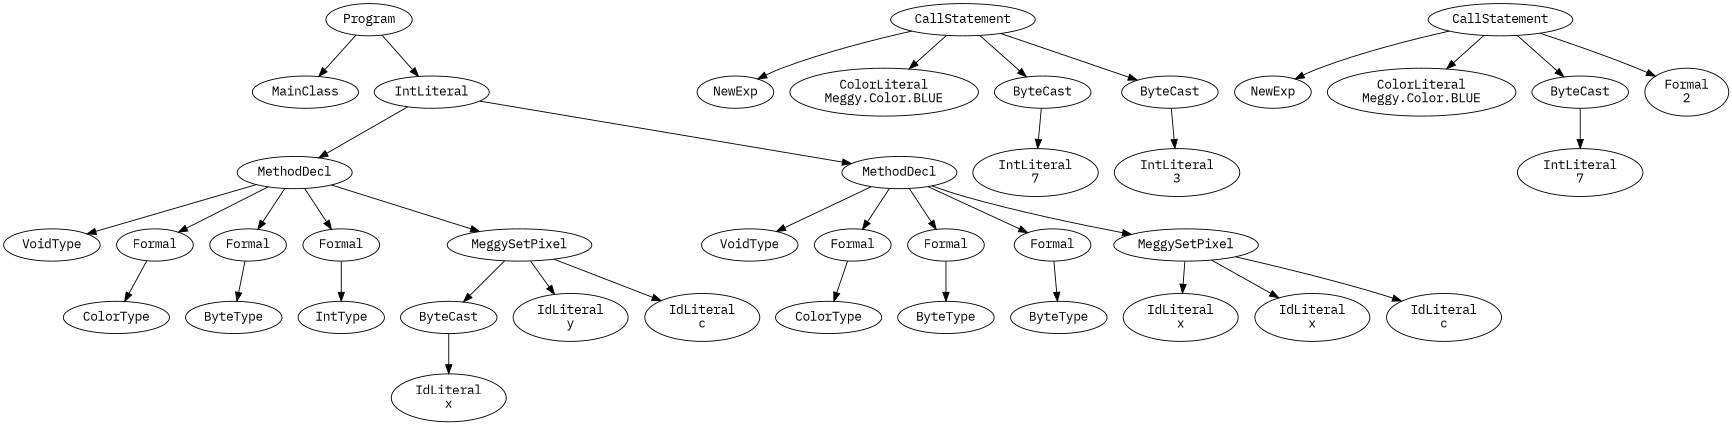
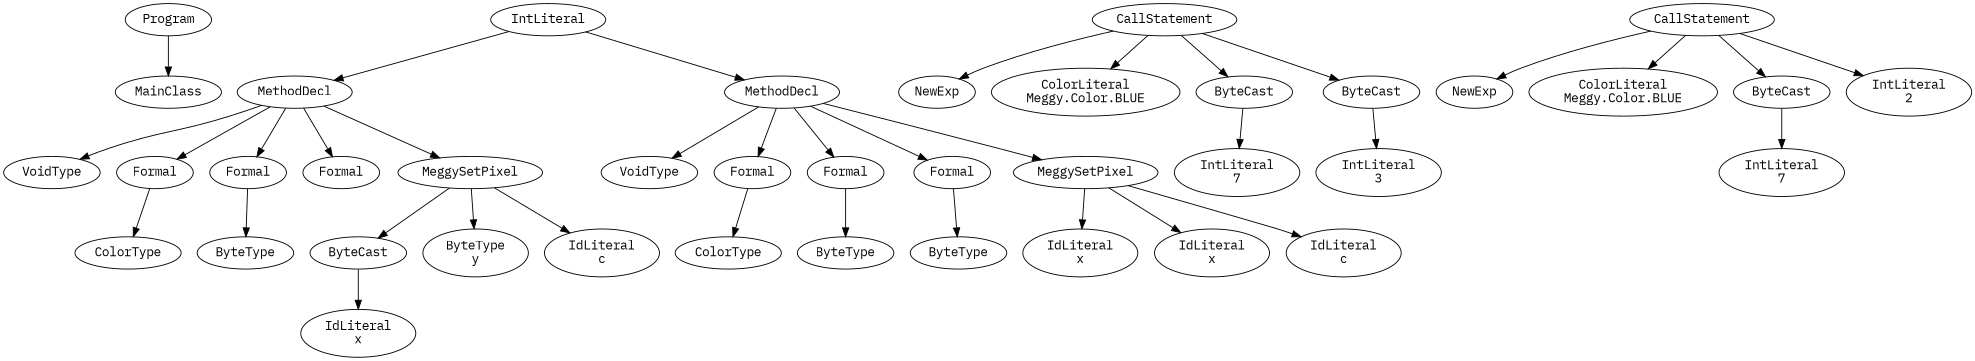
edge "Program" -> "IntLiteral": removed
node "Formal 2": label "Formal 2" -> "IntLiteral 2"
node "IntType": removed
node "IdLiteral y": label "IdLiteral y" -> "ByteType y"
